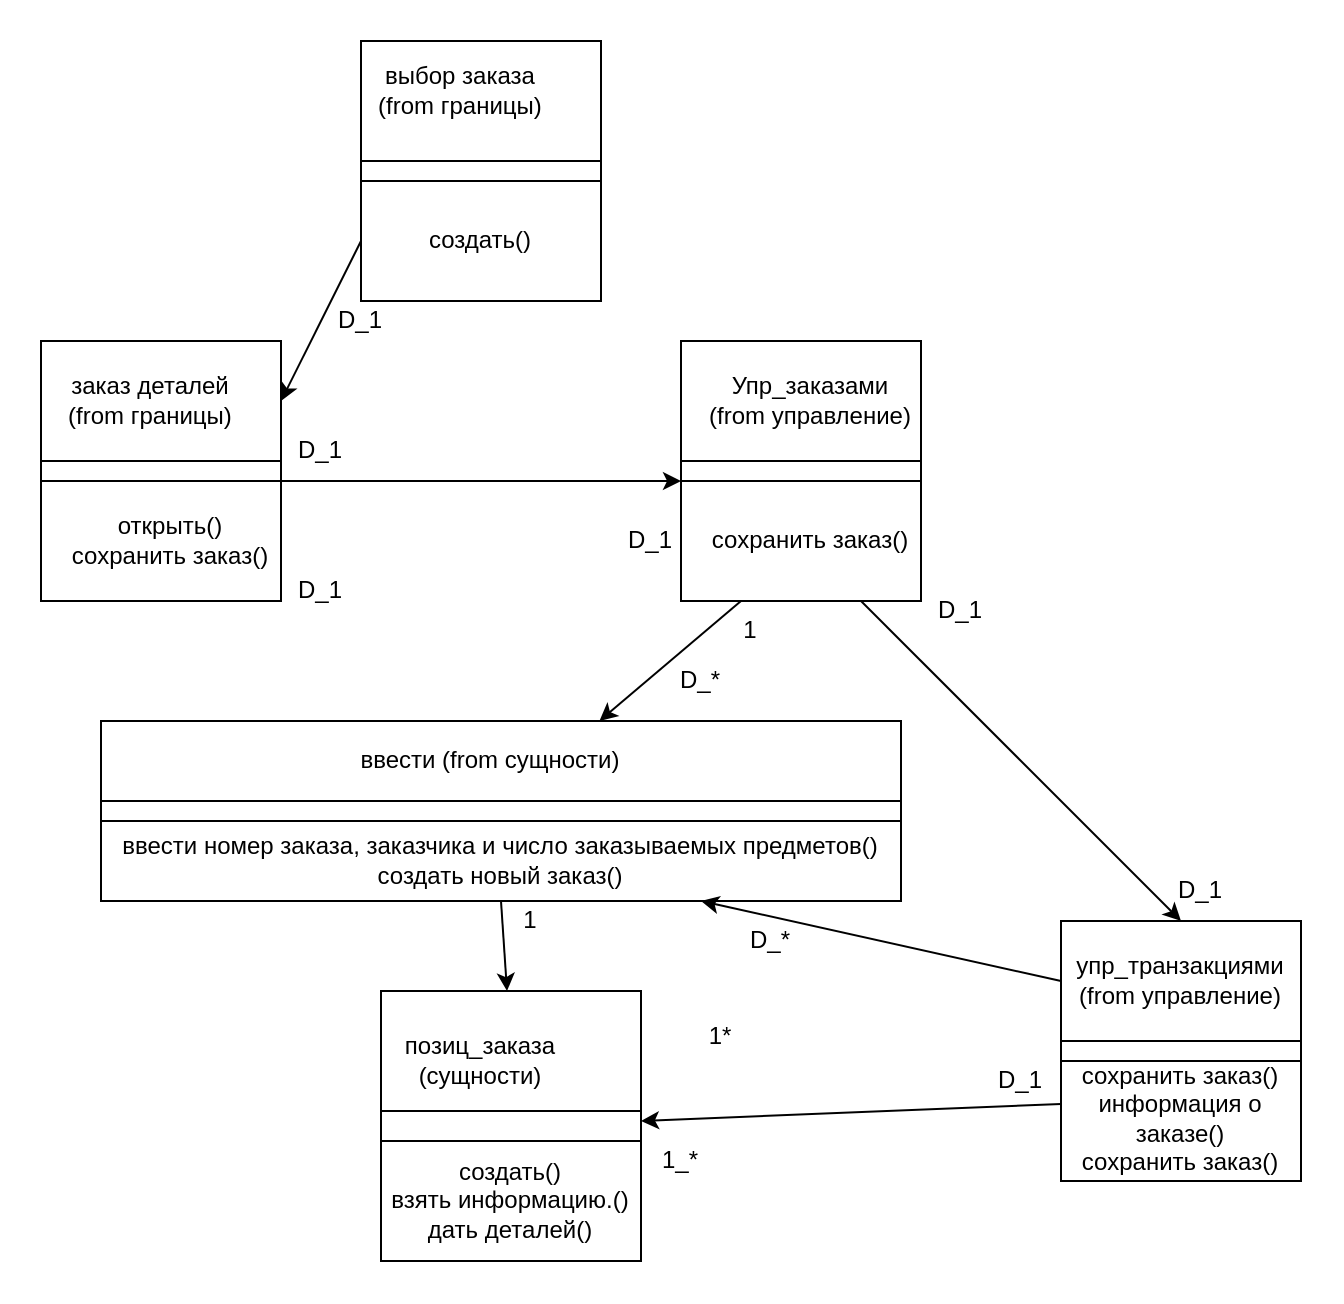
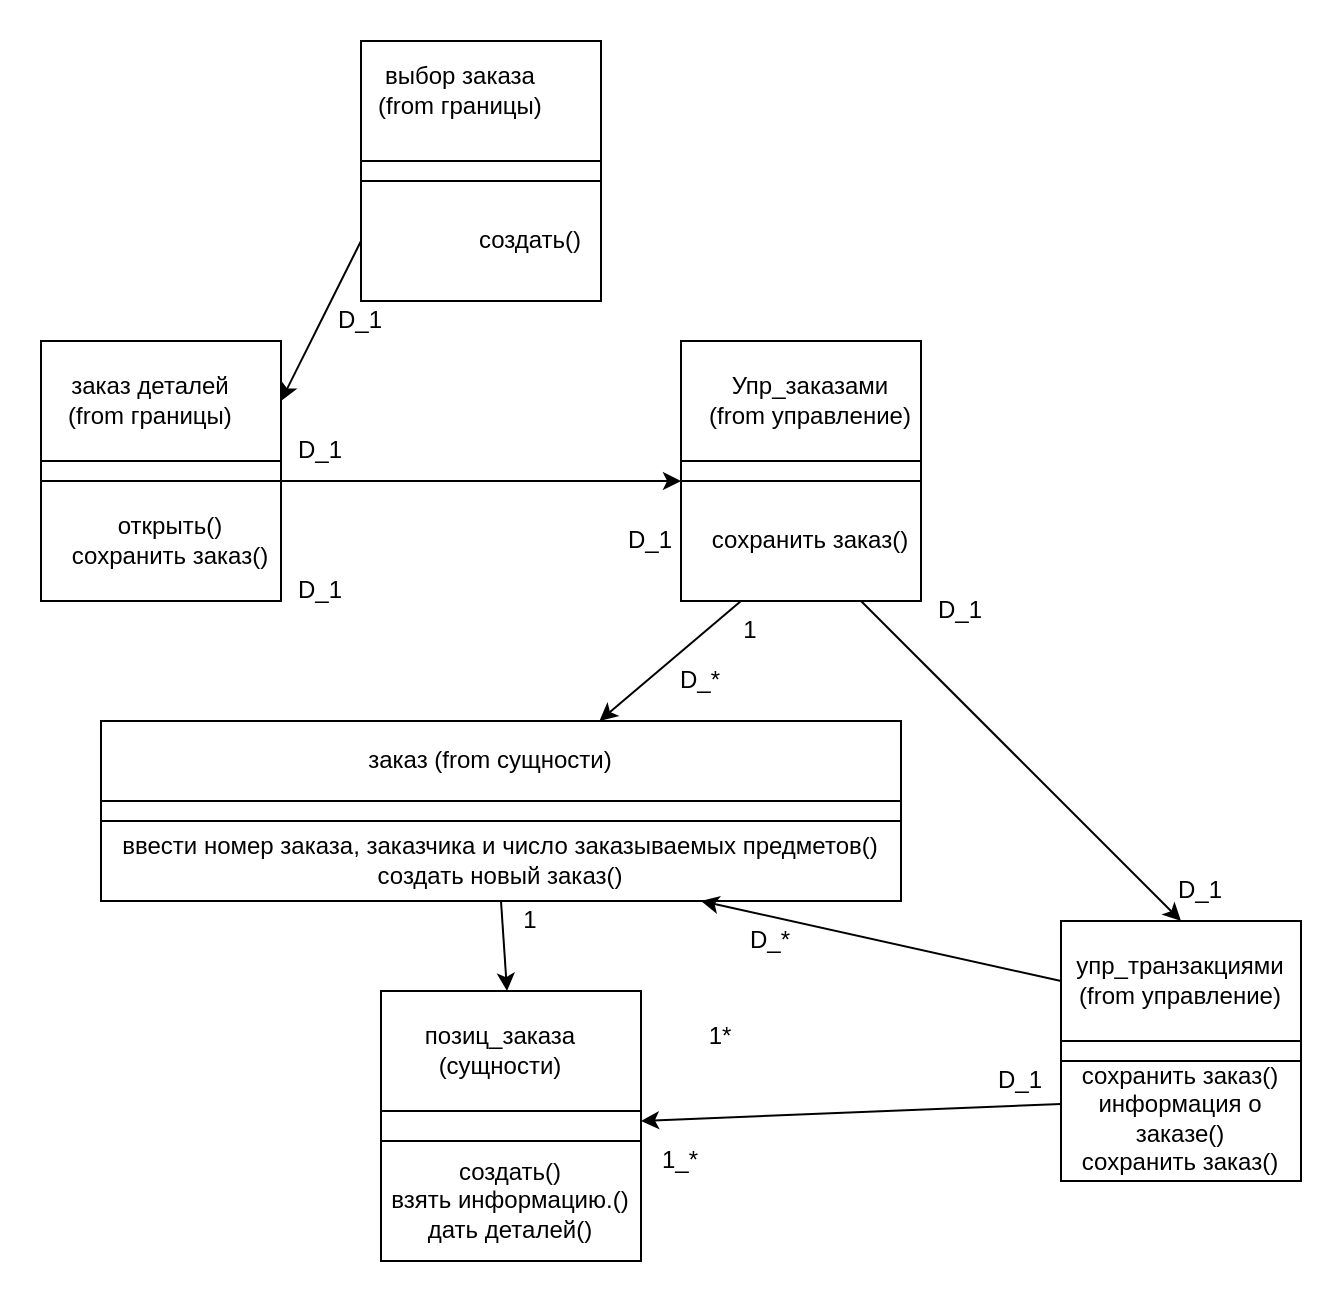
node "создать()": moved (481, 241) -> (531, 241)
node "ввести (from сущности)": label "ввести (from сущности)" -> "заказ (from сущности)"
node "позиц_заказа (сущности)": moved (481, 1061) -> (501, 1051)
